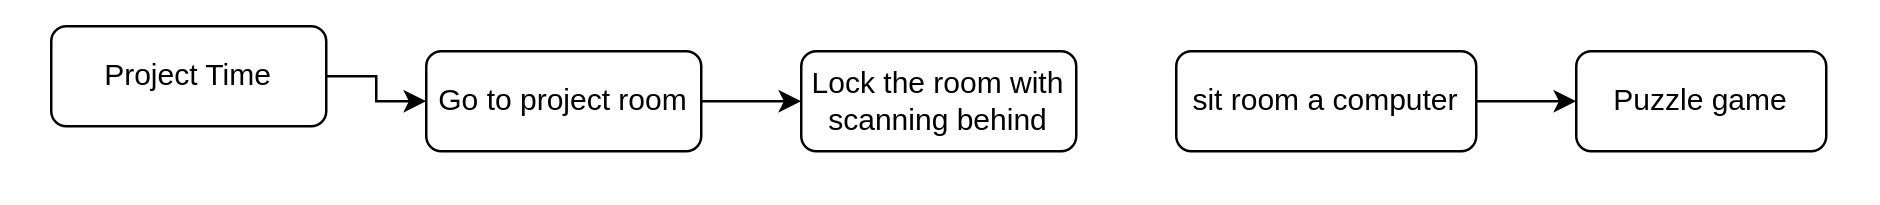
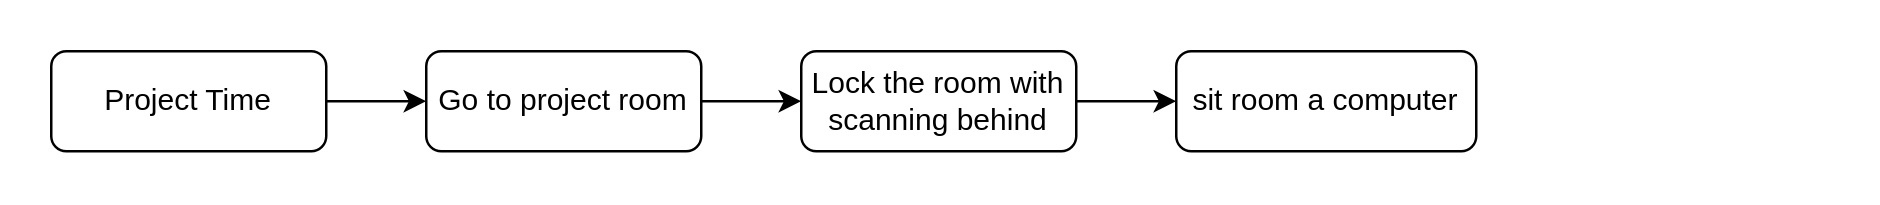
node "Project Time": moved (189, 76) -> (189, 101)
edge "Lock the room with scanning behind" -> "sit room a computer": added
edge "sit room a computer" -> "Puzzle game": removed
node "Puzzle game": removed
